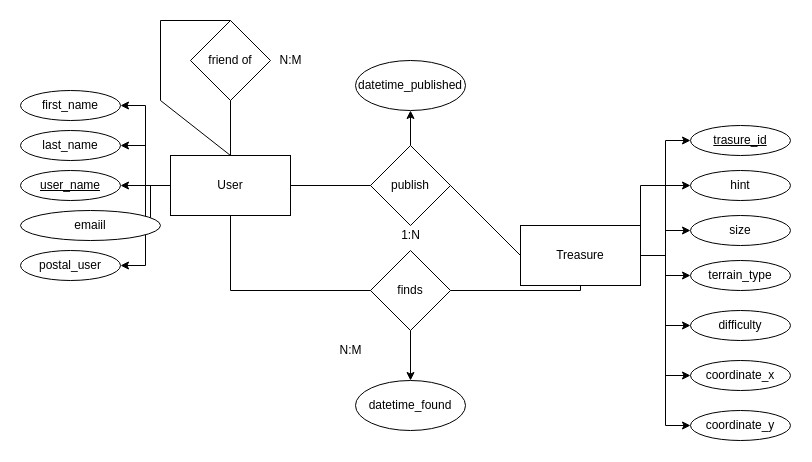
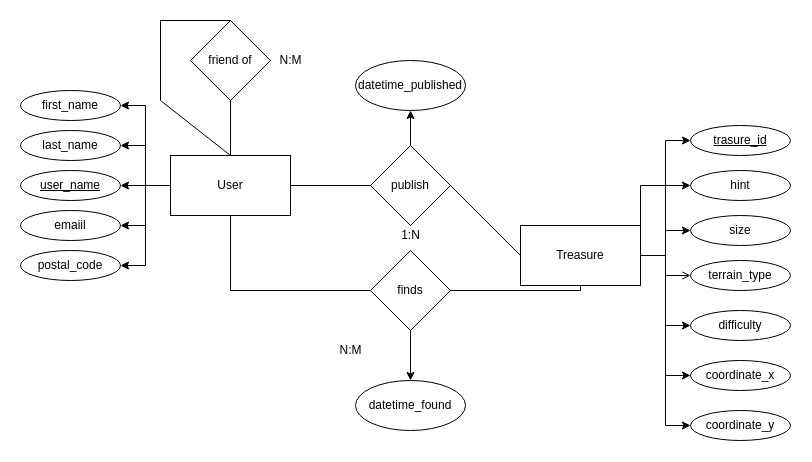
node "emaiil": size 140x30 -> 100x30
node "postal_user": label "postal_user" -> "postal_code"
edge "Treasure" -> "terrain_type": arrowhead classic -> open
